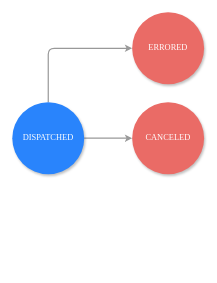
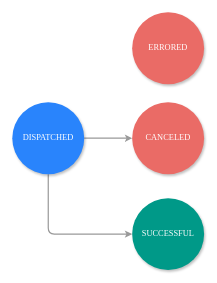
edge "DISPATCHED" -> "ERRORED": removed
edge "DISPATCHED" -> "SUCCESSFUL": added
node "SUCCESSFUL": added
